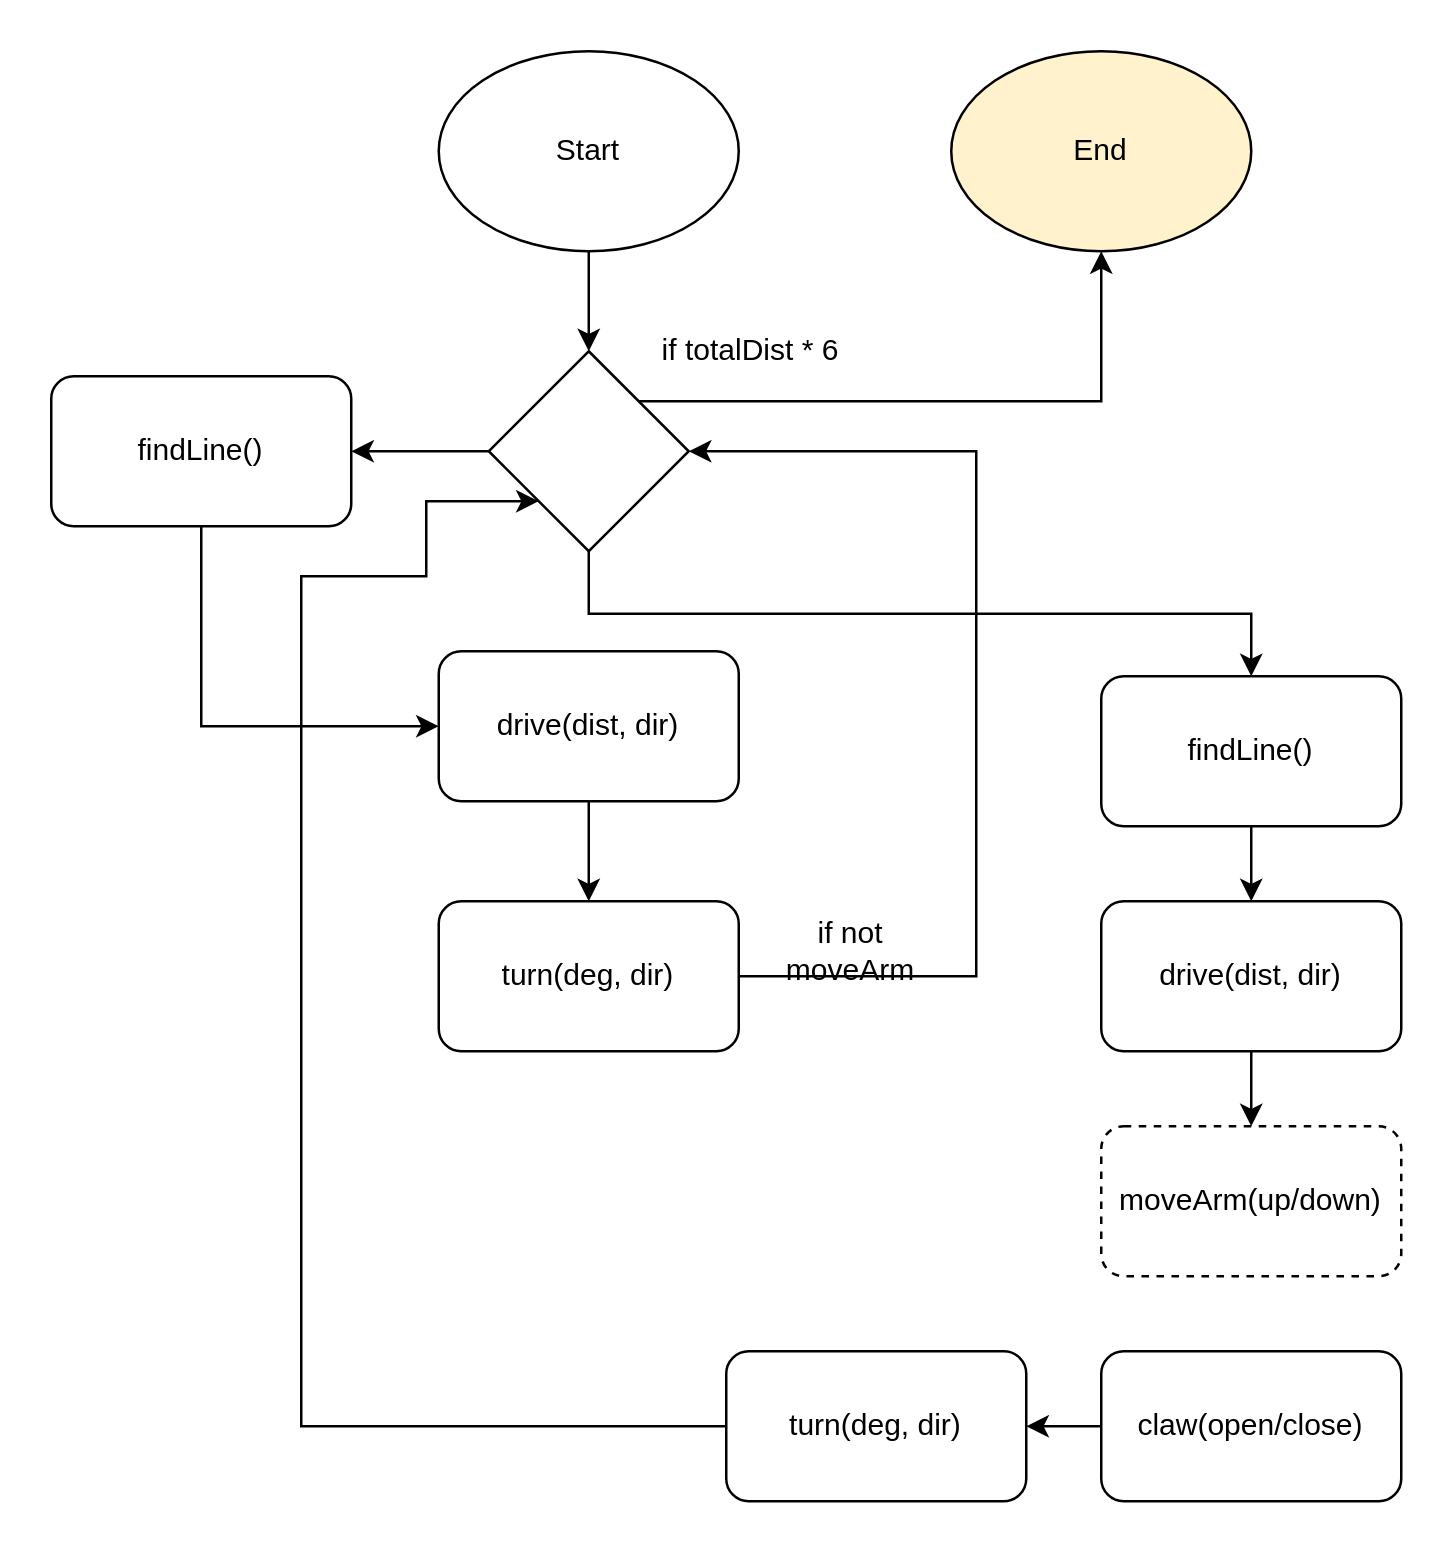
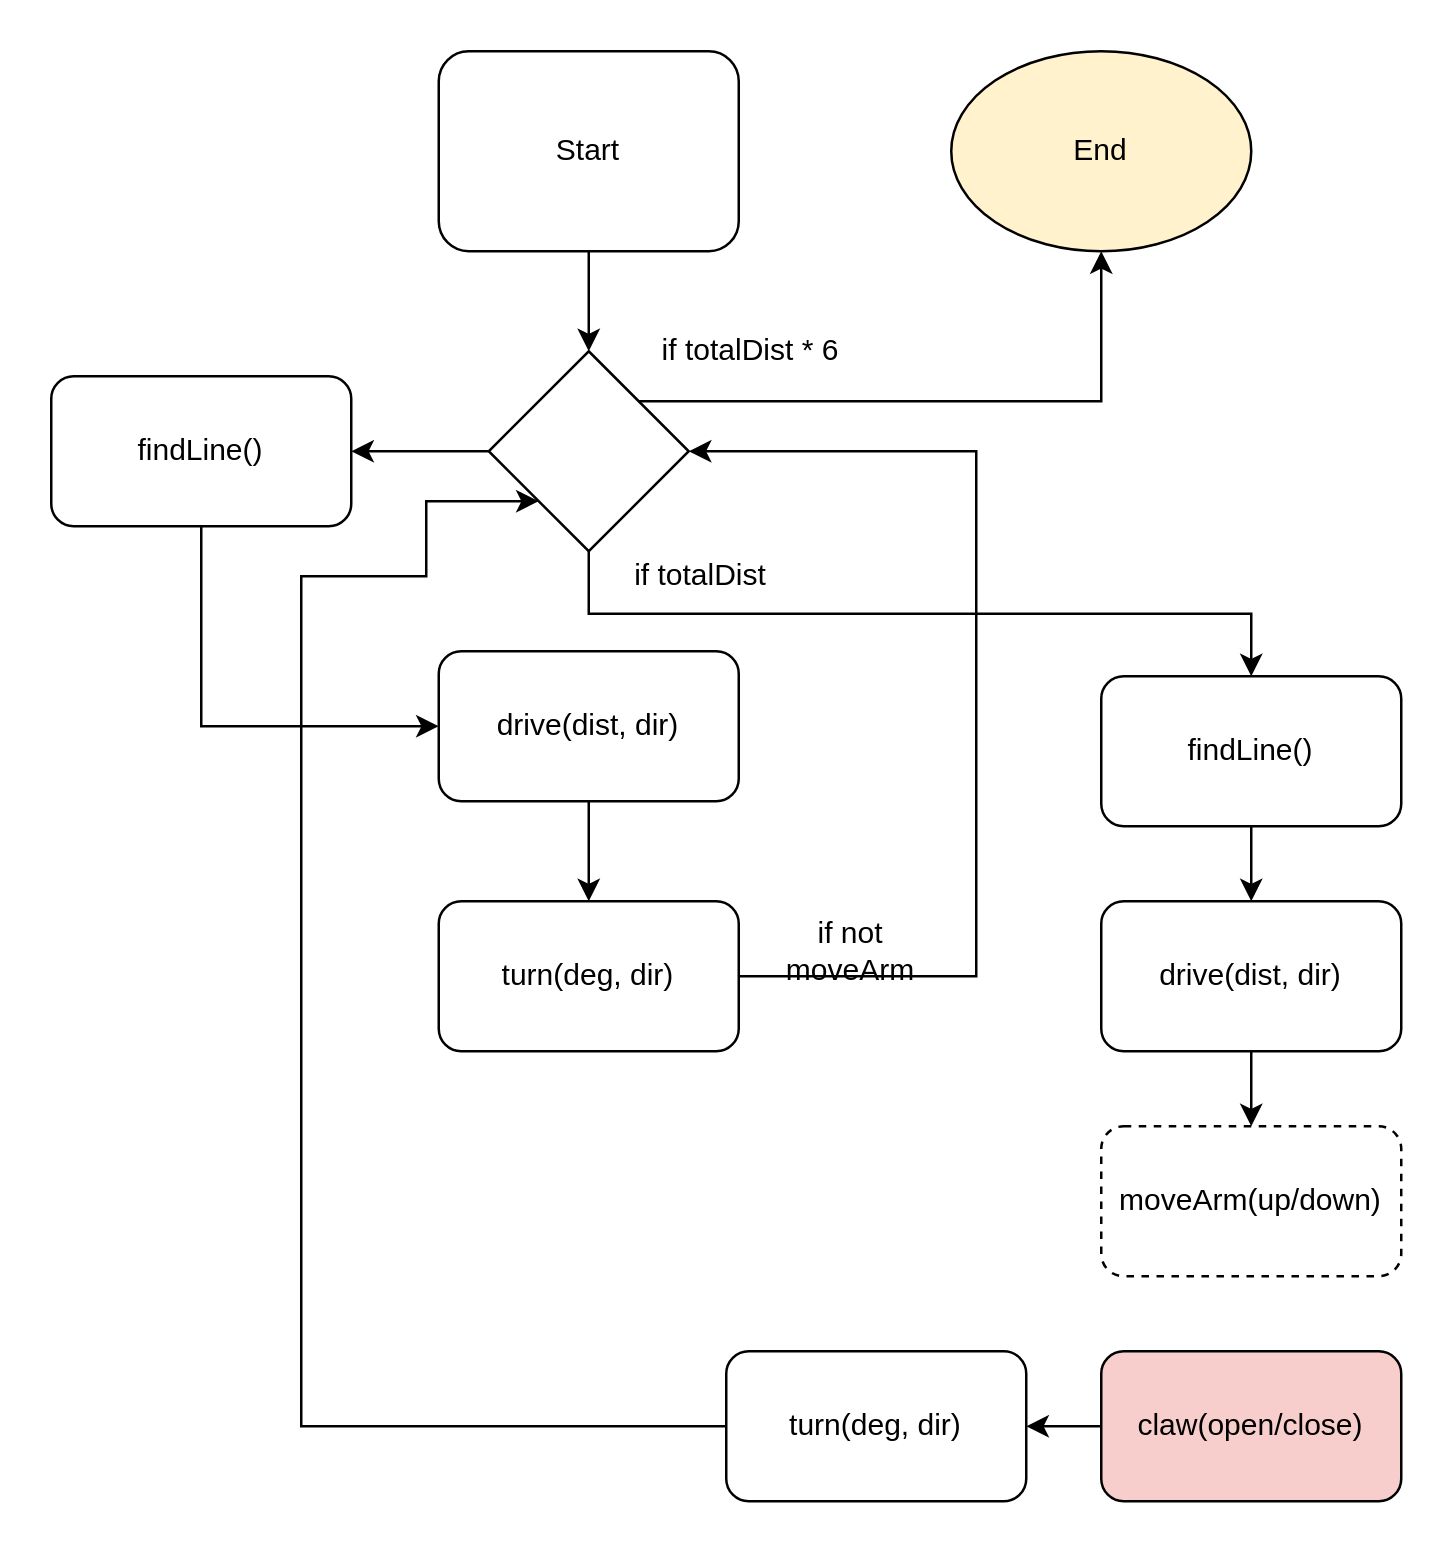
node "Start": shape ellipse -> rounded rectangle
node "if totalDist": added
node "claw(open/close)": fillcolor #ffffff -> #f8cecc
